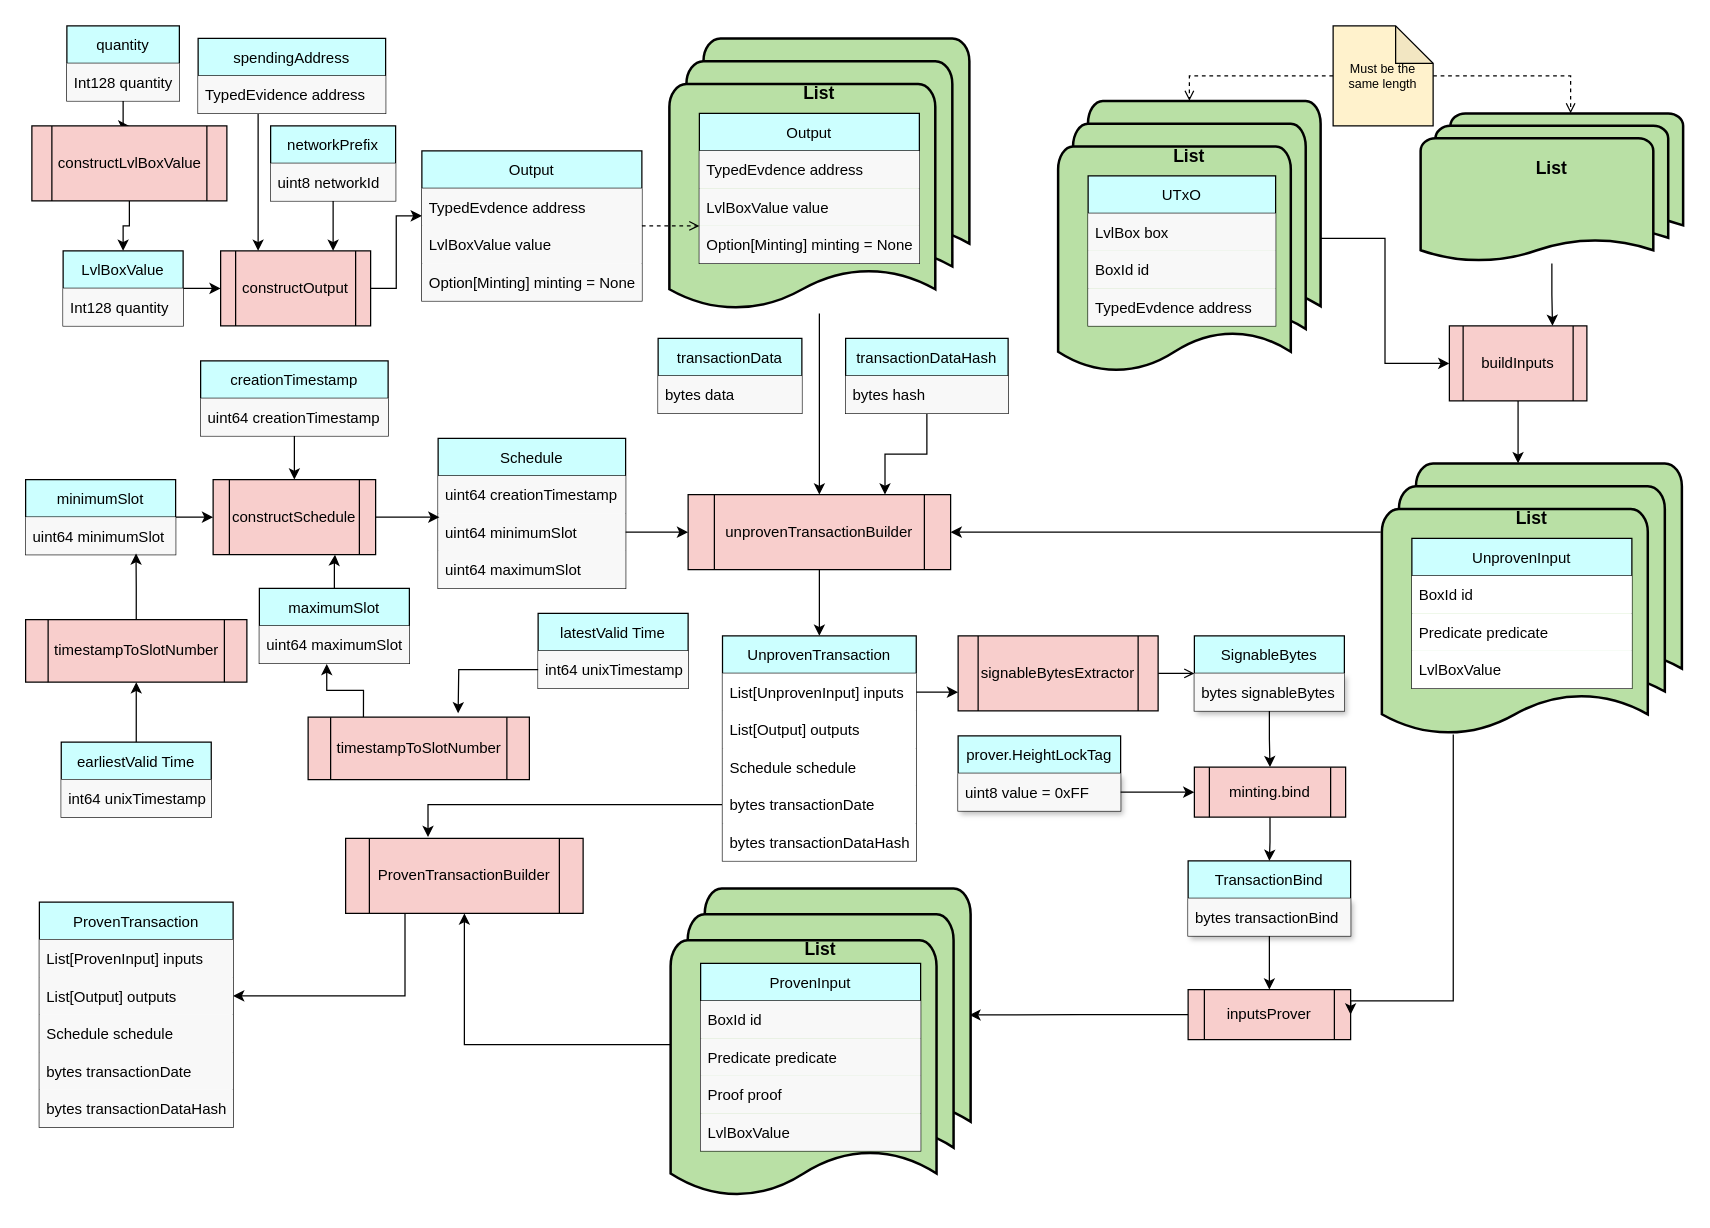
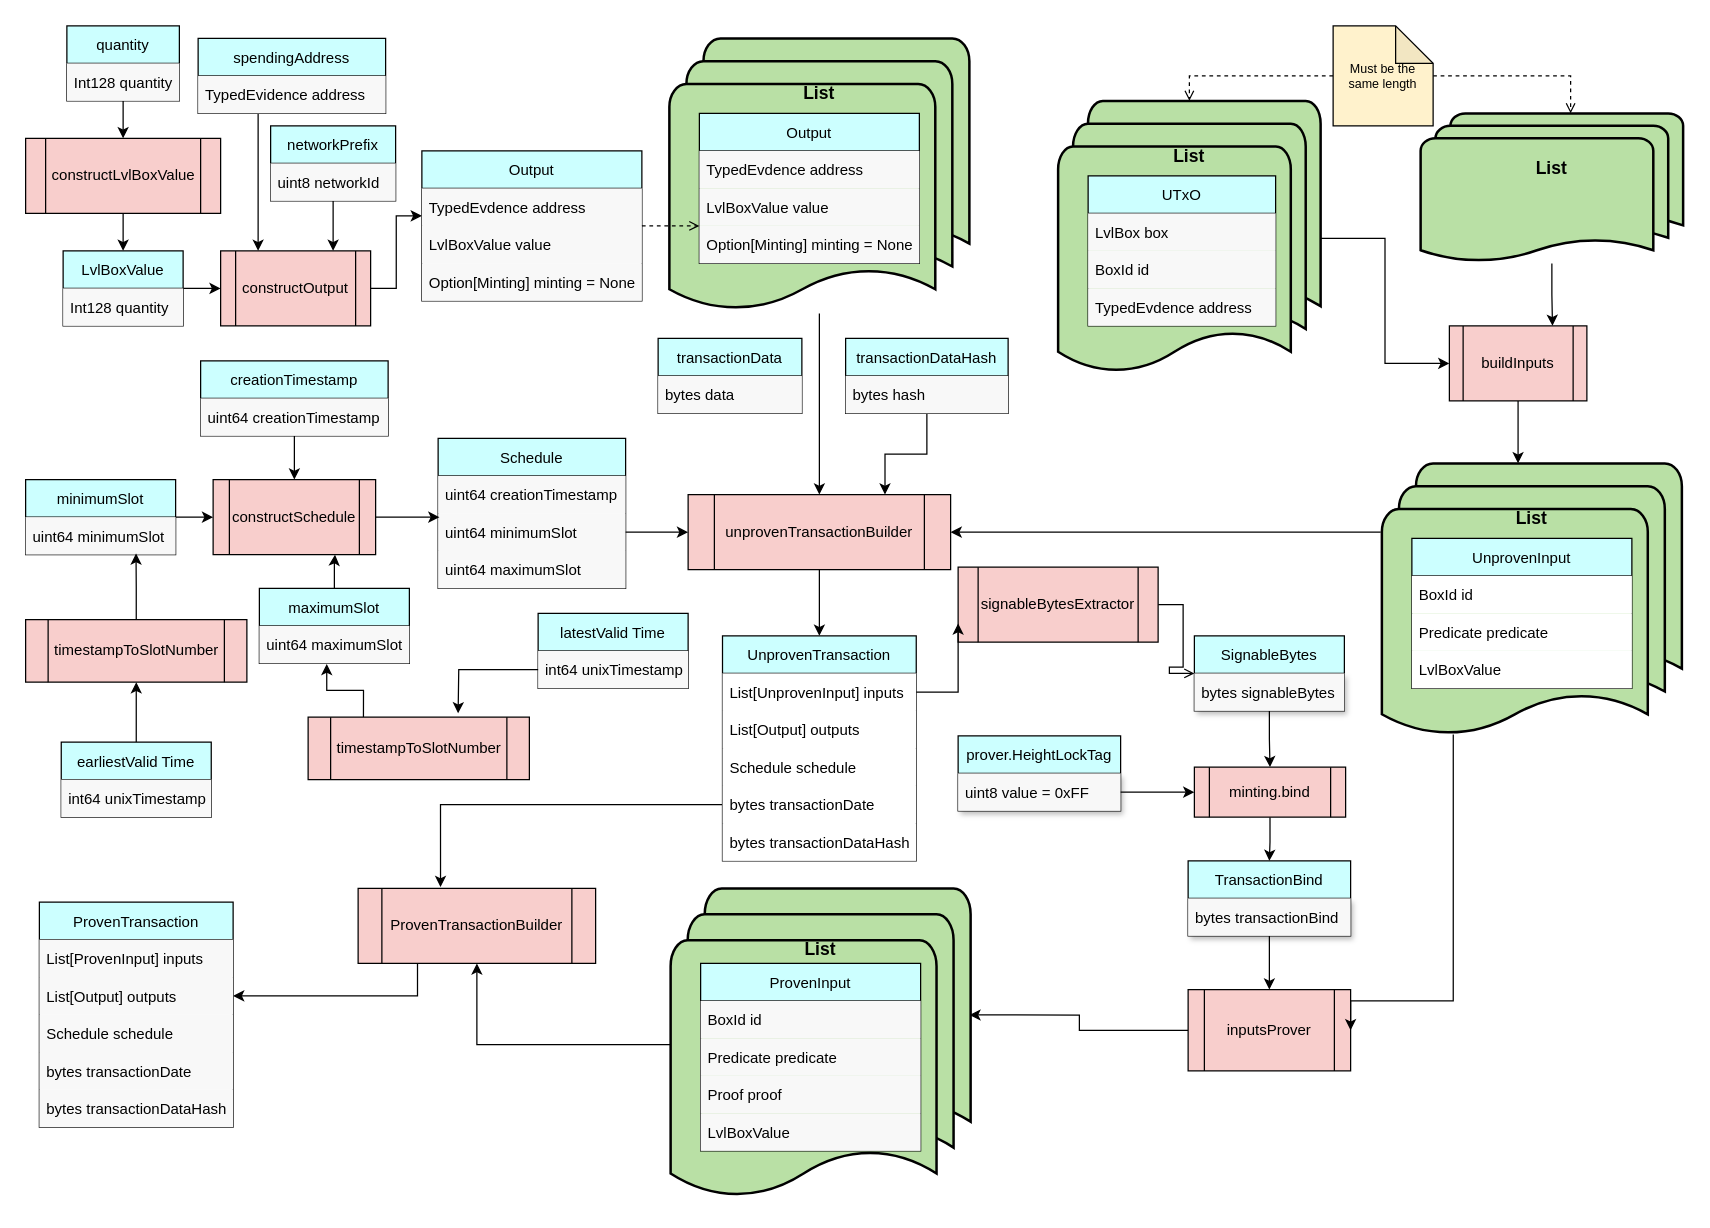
node "constructLvlBoxValue": moved (129, 163) -> (123, 176)
node "signableBytesExtractor": moved (1058, 673) -> (1058, 604)
node "ProvenTransactionBuilder": moved (464, 876) -> (477, 926)
node "inputsProver": size 163x50 -> 163x81
